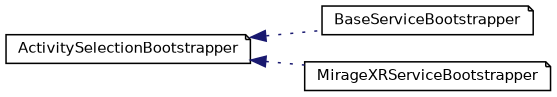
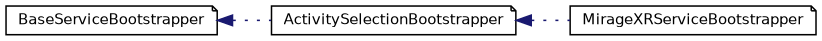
edge "BaseServiceBootstrapper" -> "ActivitySelectionBootstrapper": reversed
